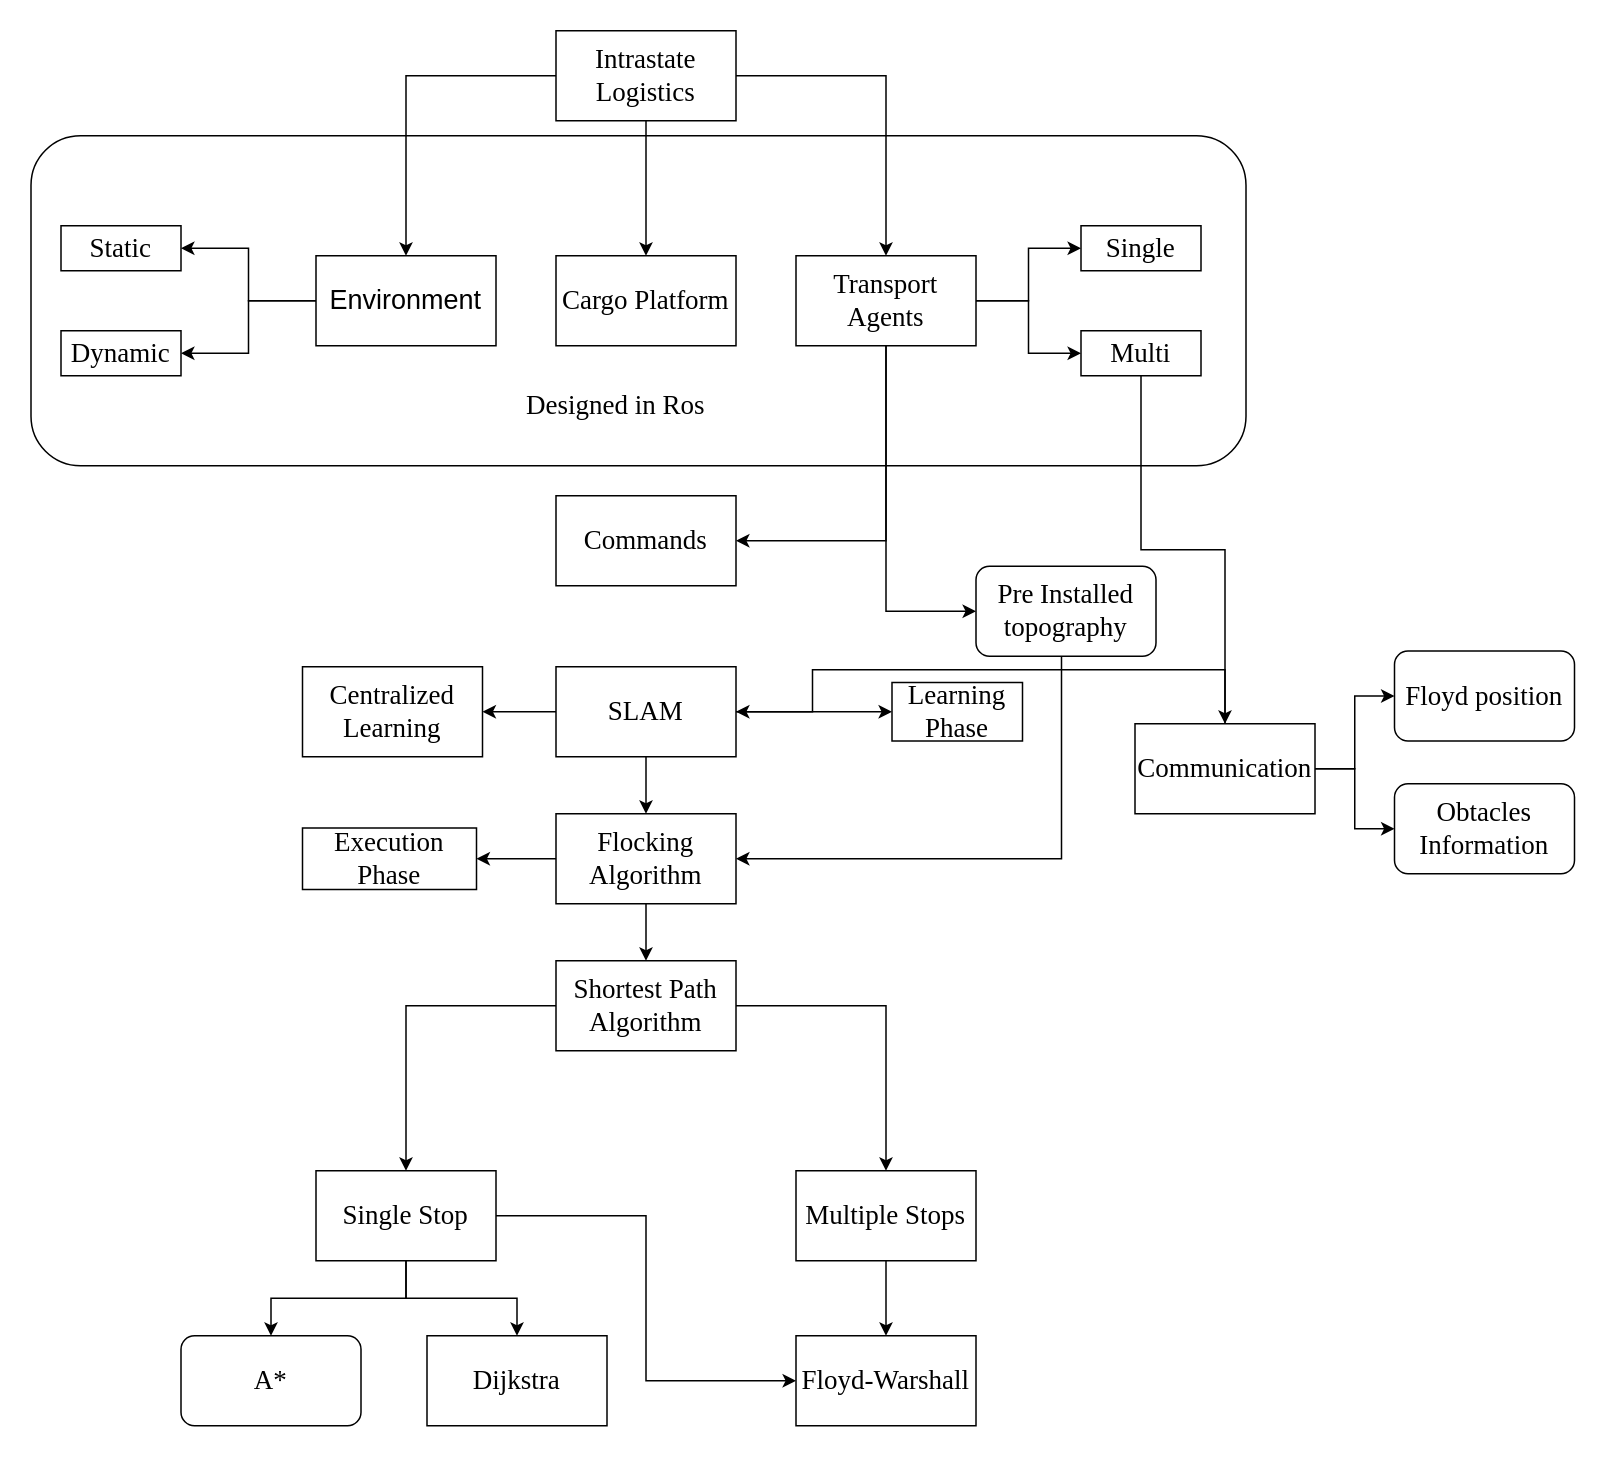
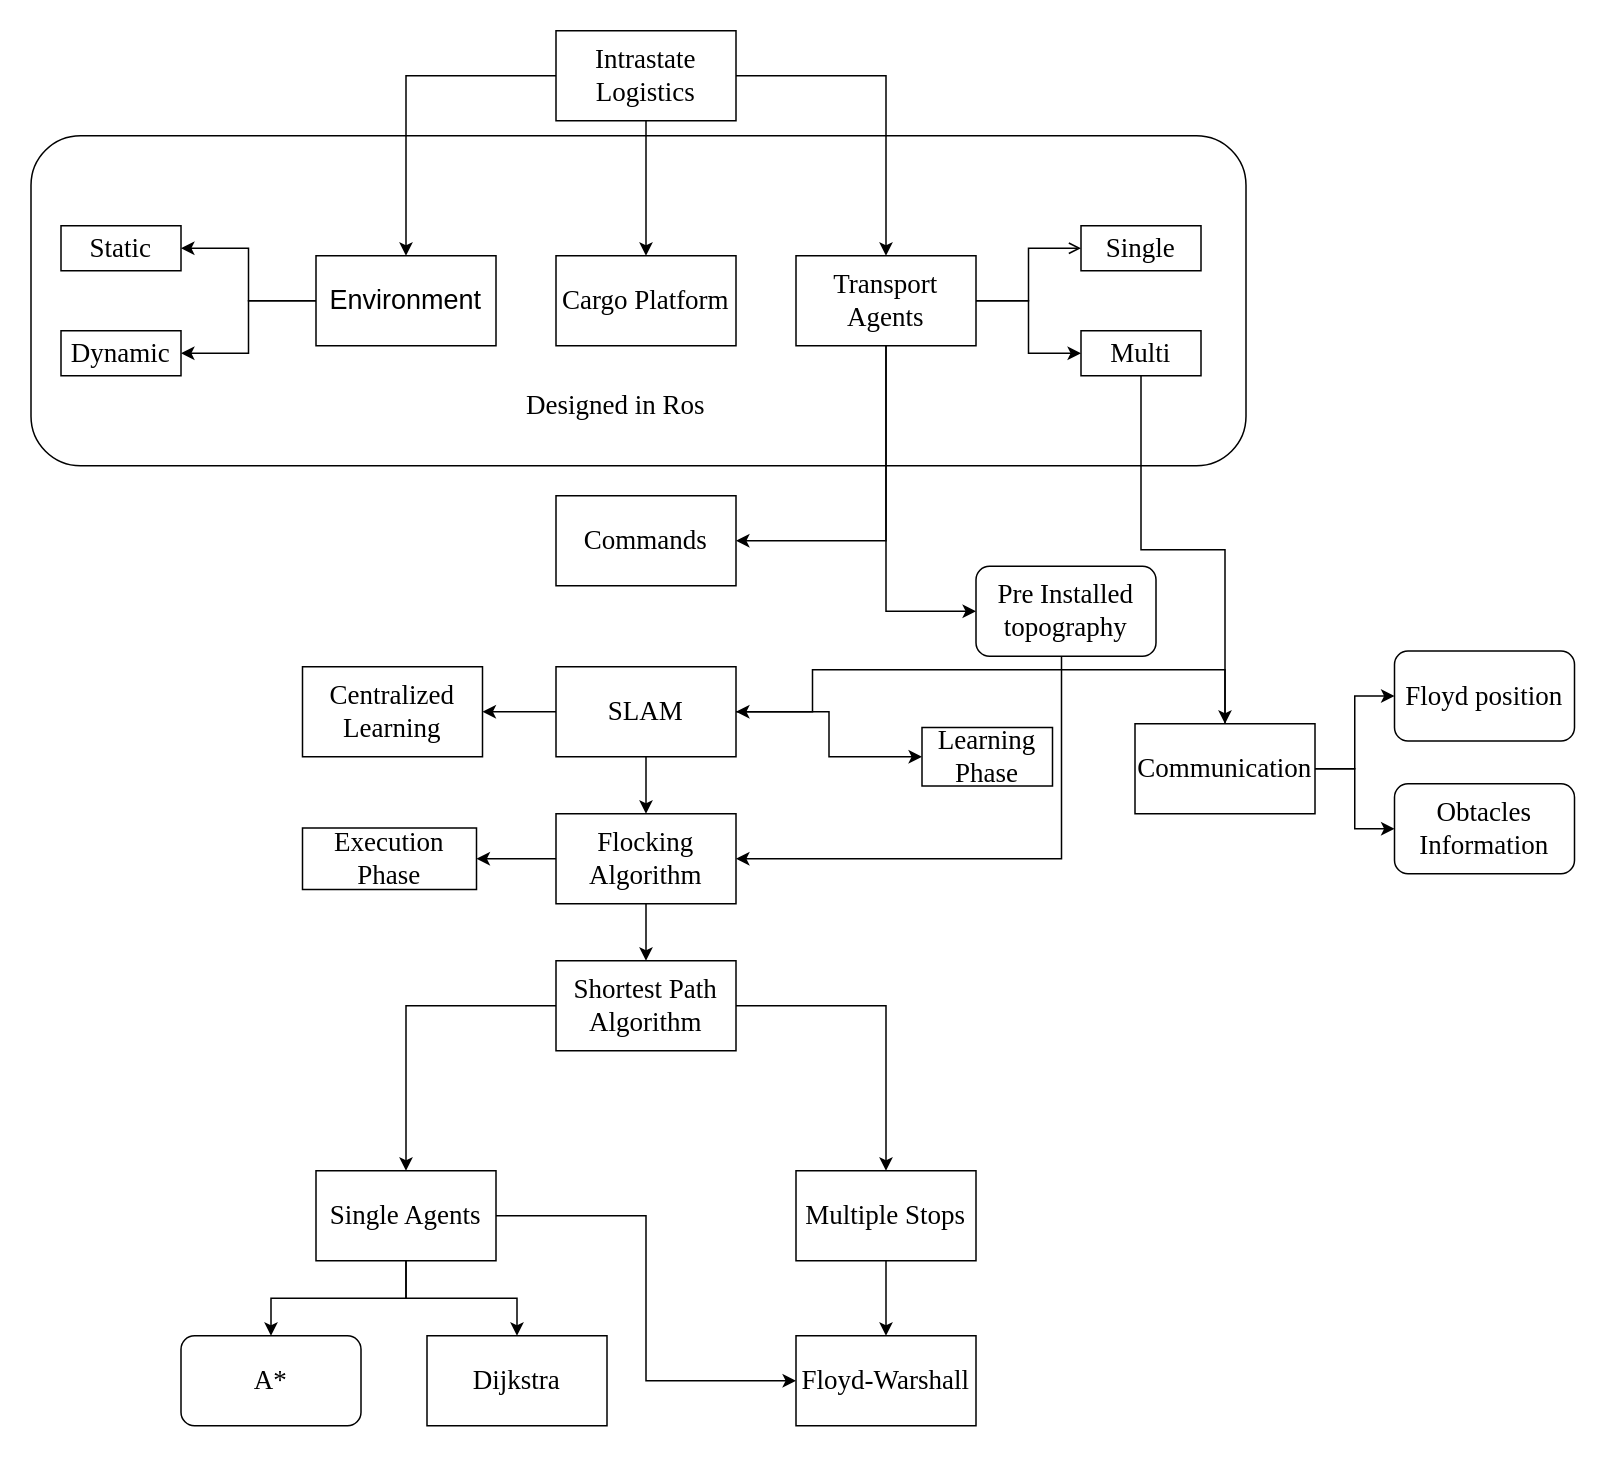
edge "Transport Agents" -> "Single": arrowhead classic -> open
node "Learning Phase": moved (957, 712) -> (987, 757)
node "Single Stop": label "Single Stop" -> "Single Agents"
